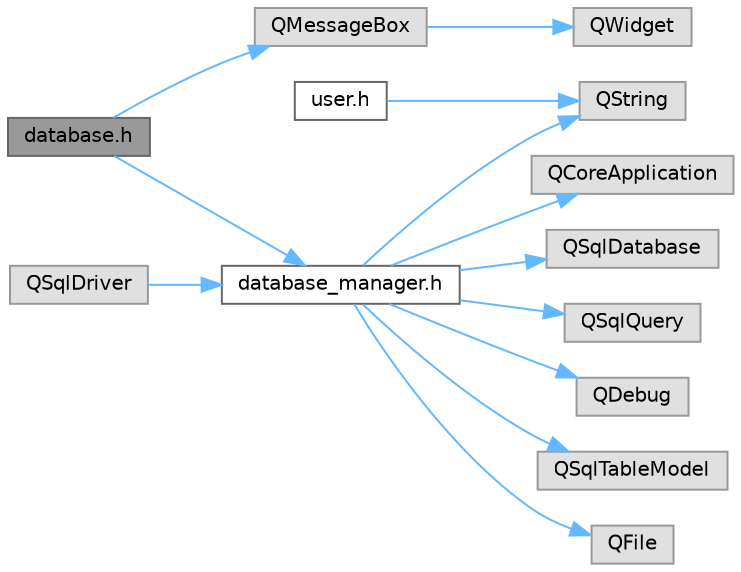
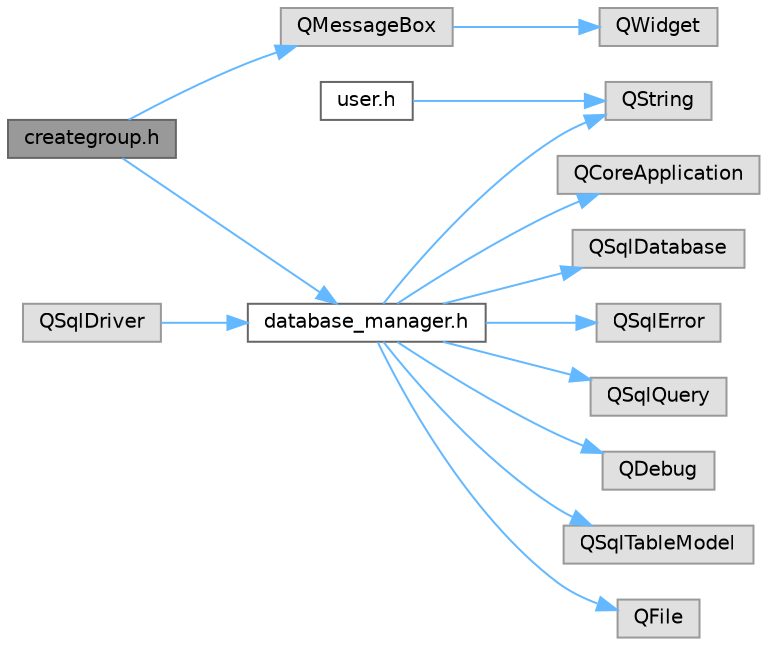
node "database.h": label "database.h" -> "creategroup.h"
node "QSqlError": added
